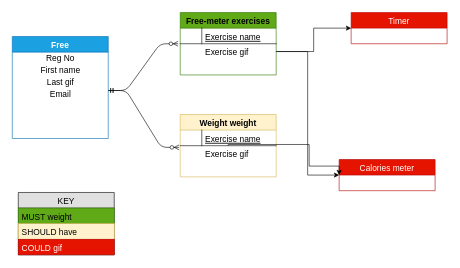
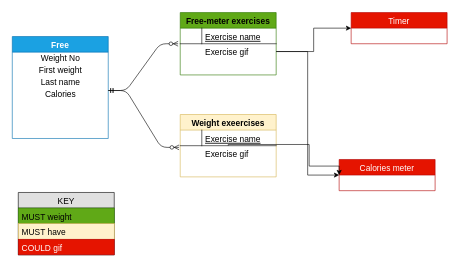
node "Reg No": label "Reg No" -> "Weight No"
node "First name": label "First name" -> "First weight"
node "Last gif": label "Last gif" -> "Last name"
node "Email": label "Email" -> "Calories"
node "Weight weight": label "Weight weight" -> "Weight exeercises"
node "SHOULD have": label "SHOULD have" -> "MUST have"
